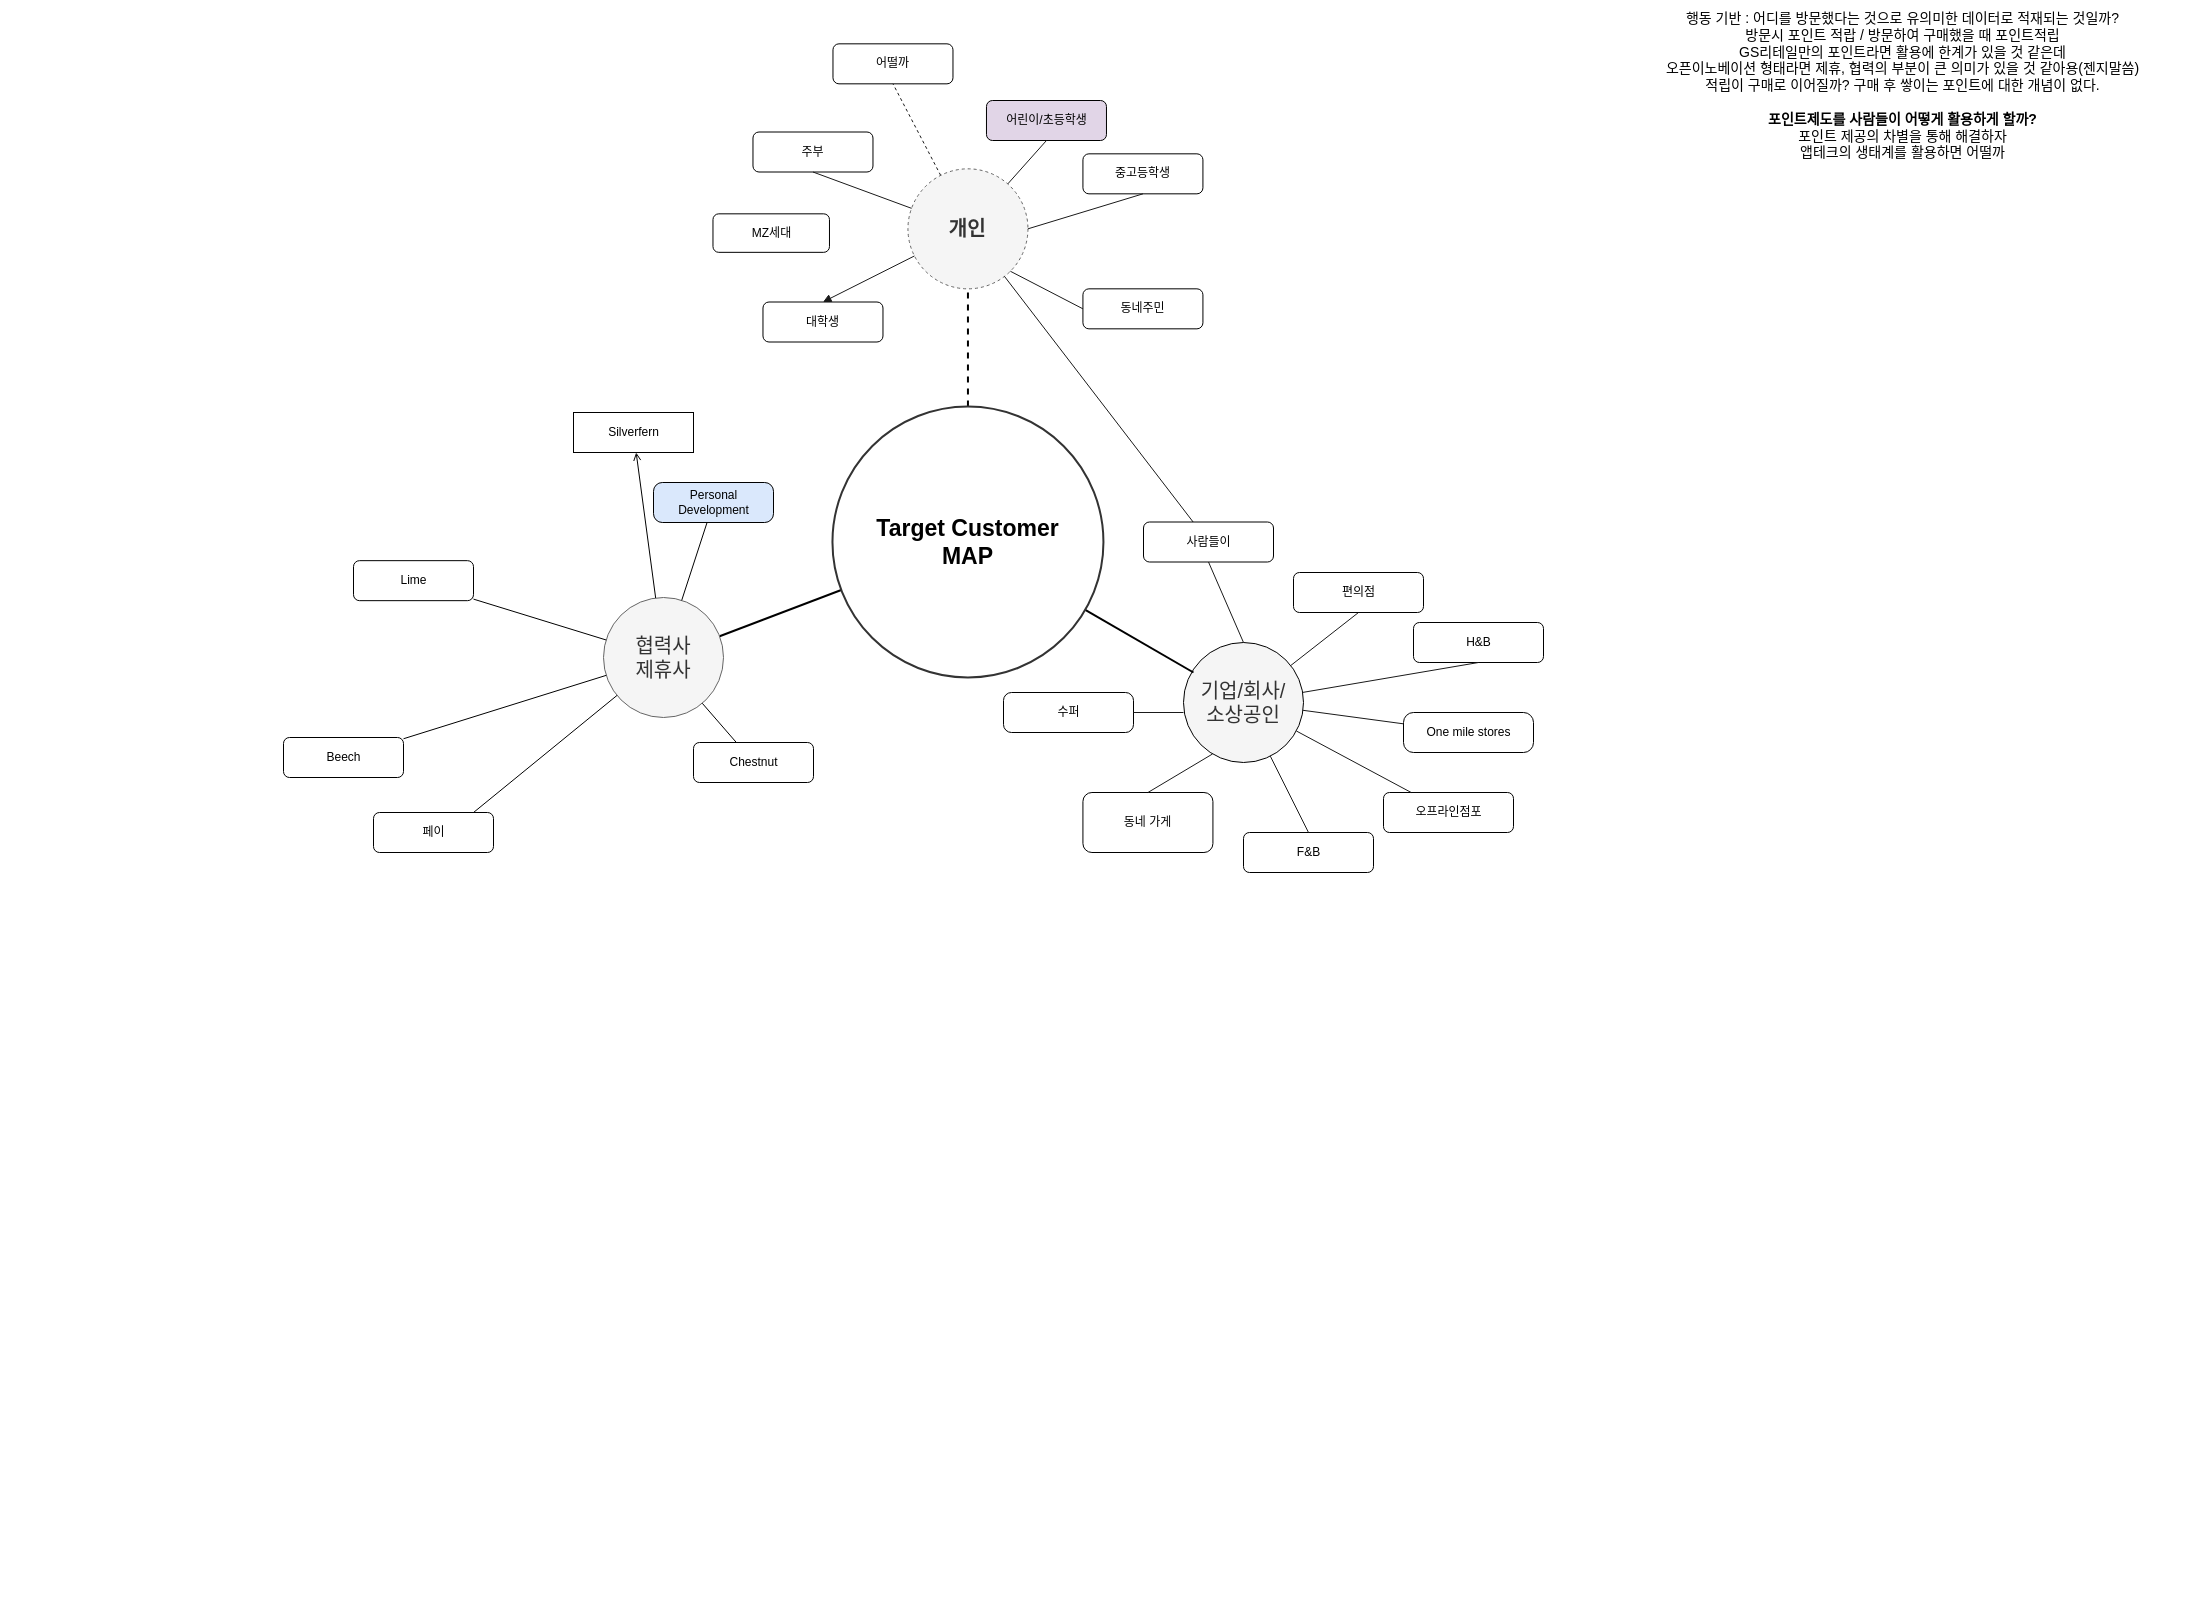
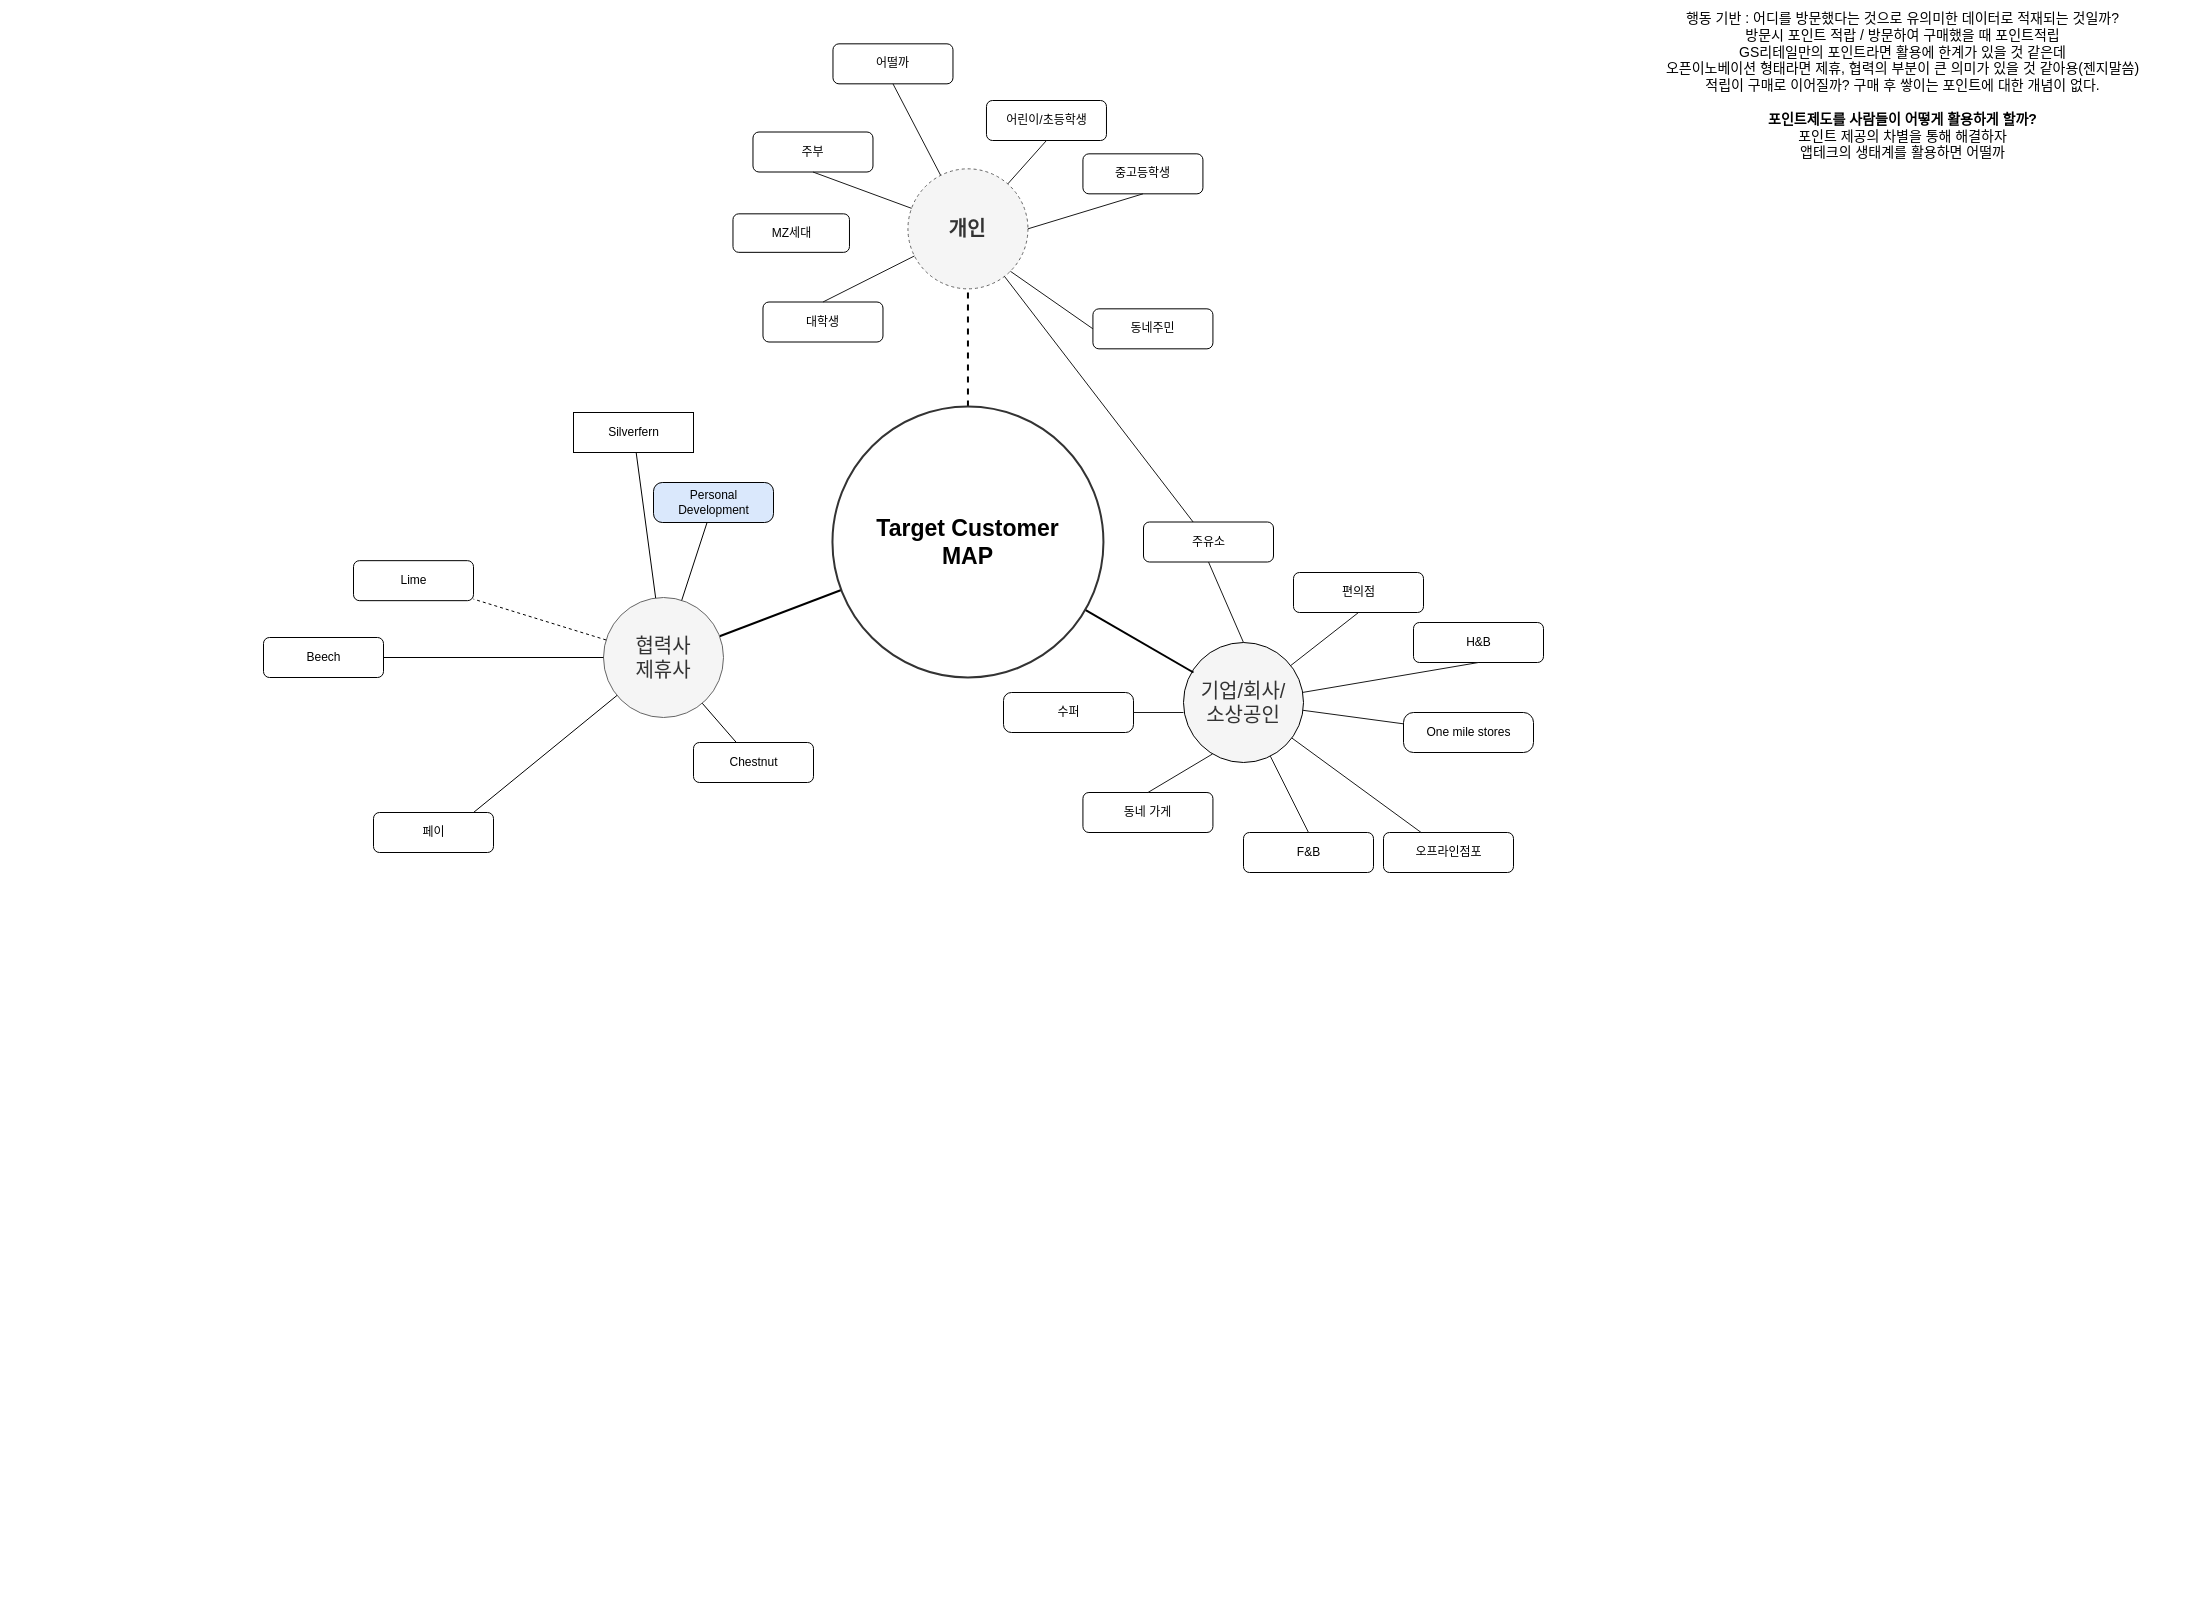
node "어린이/초등학생": fillcolor #e1d5e7 -> #ffffff
edge "어떨까" -- "개인": style dashed -> solid
node "MZ세대": moved (771, 233) -> (791, 233)
edge "개인" -> "대학생": arrowhead block -> none
node "동네주민": moved (1143, 309) -> (1153, 329)
edge "협력사 제휴사" -> "Silverfern": arrowhead open -> none
node "사람들이": label "사람들이" -> "주유소"
edge "Lime" -- "협력사 제휴사": style solid -> dashed
node "Beech": moved (344, 758) -> (324, 658)
node "오프라인점포": moved (1449, 813) -> (1449, 853)
node "동네 가게": size 130x60 -> 130x40
